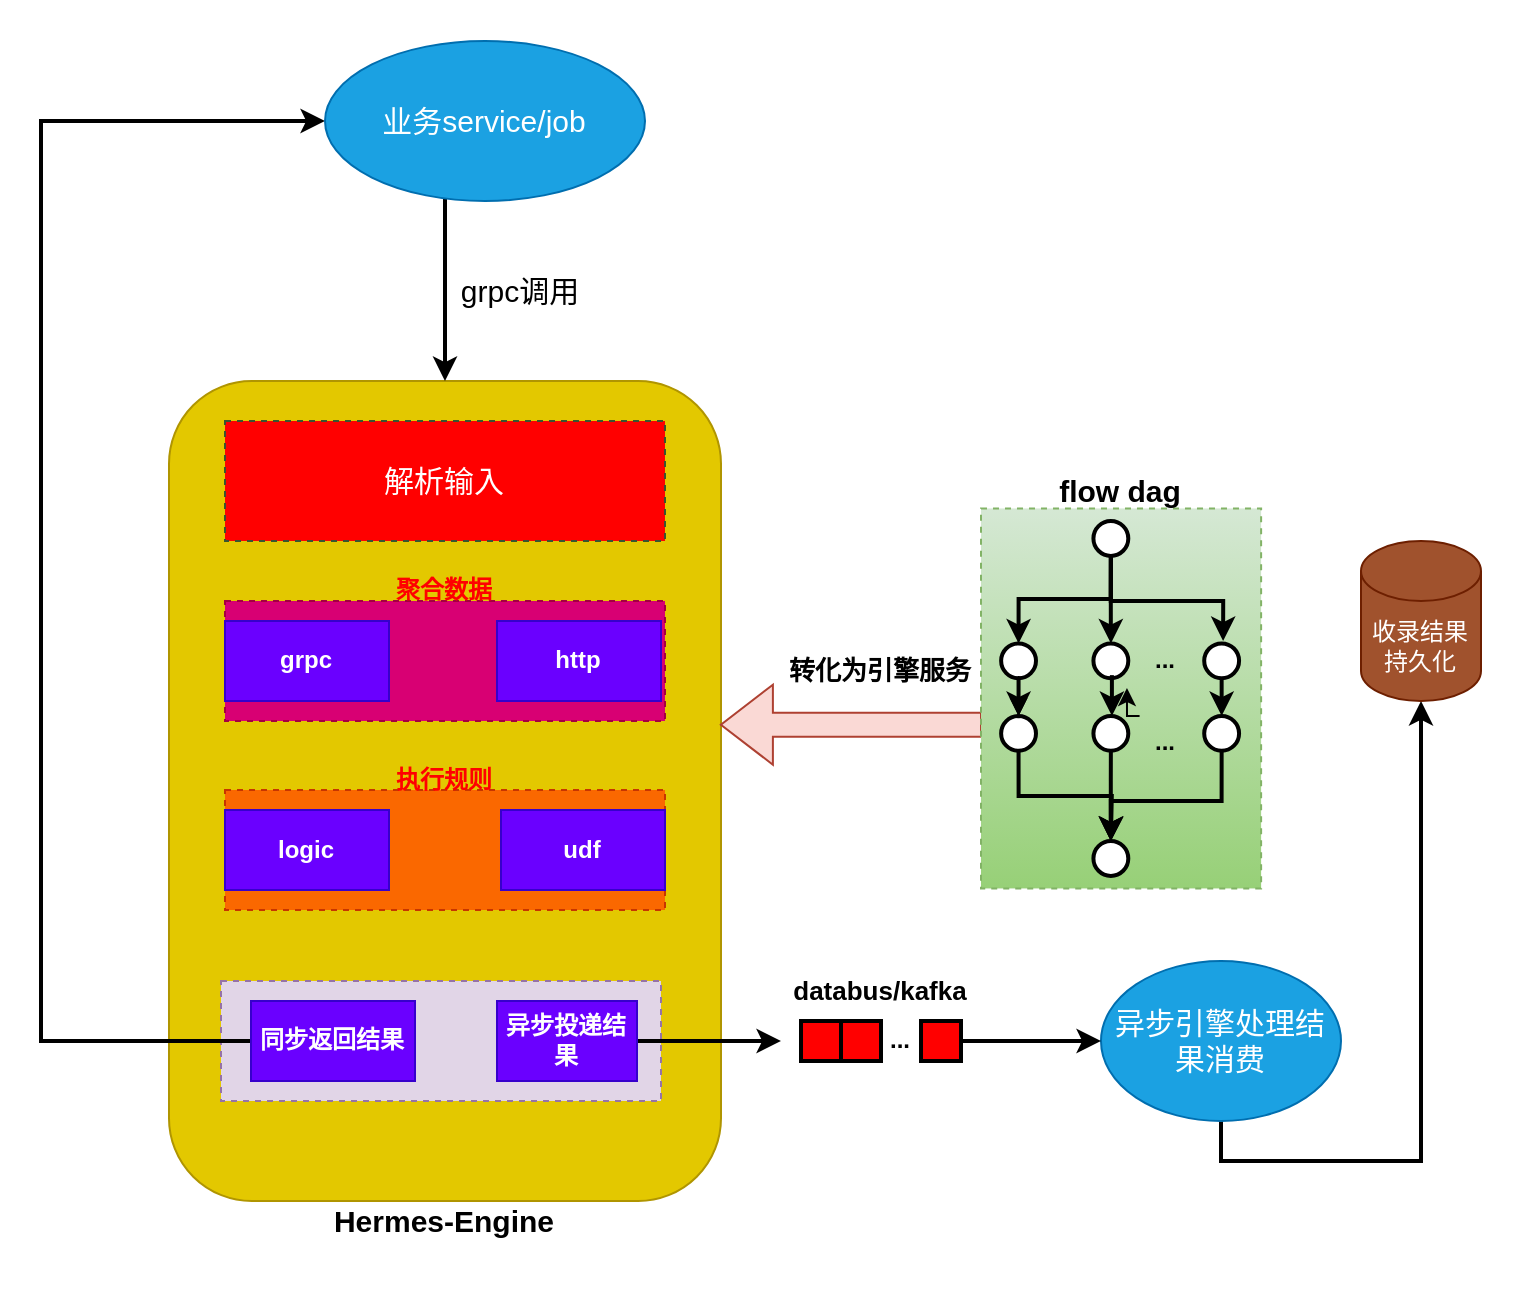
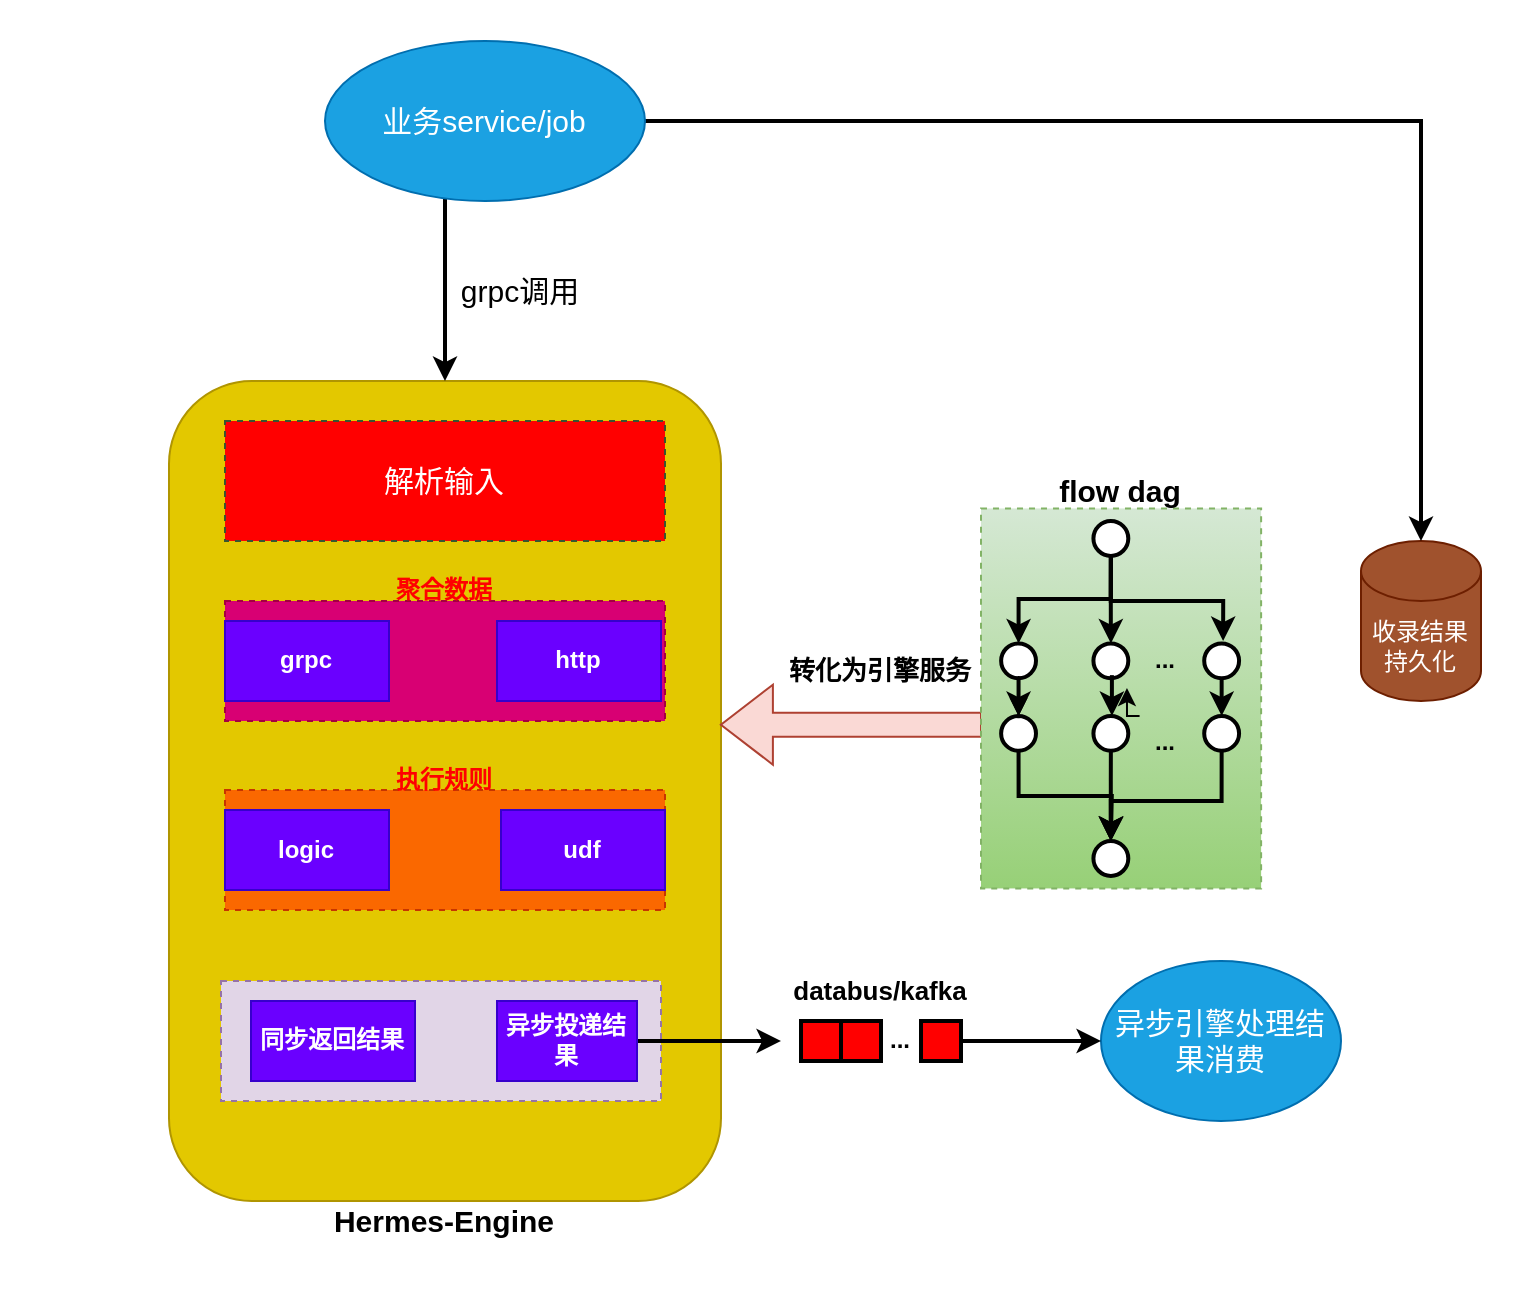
edge "业务service/job" -> "收录结果持久化": added
edge "同步返回结果" -> "业务service/job": removed
edge "异步引擎处理结果消费" -> "收录结果持久化": removed
